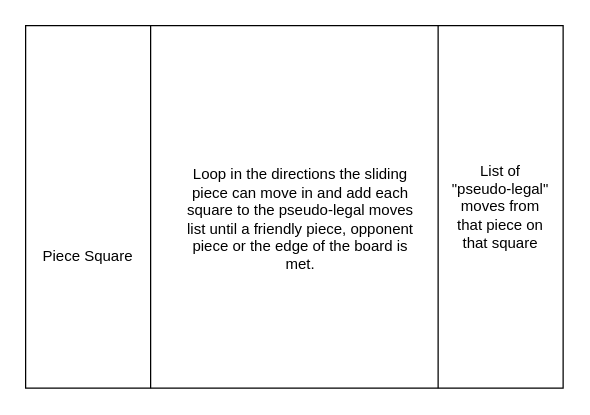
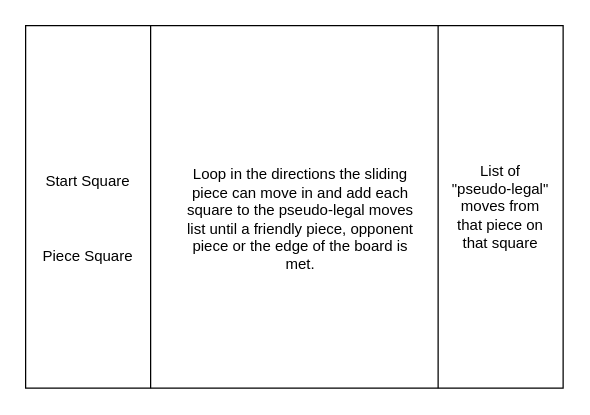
node "Start Square": added
